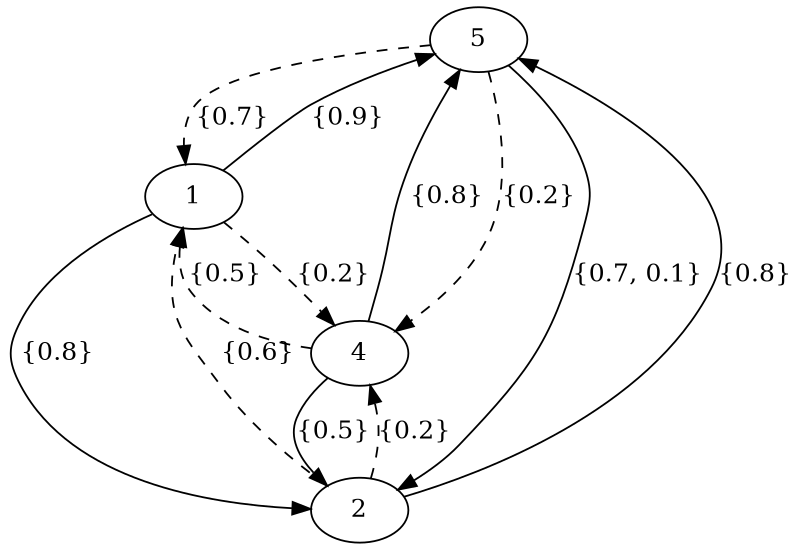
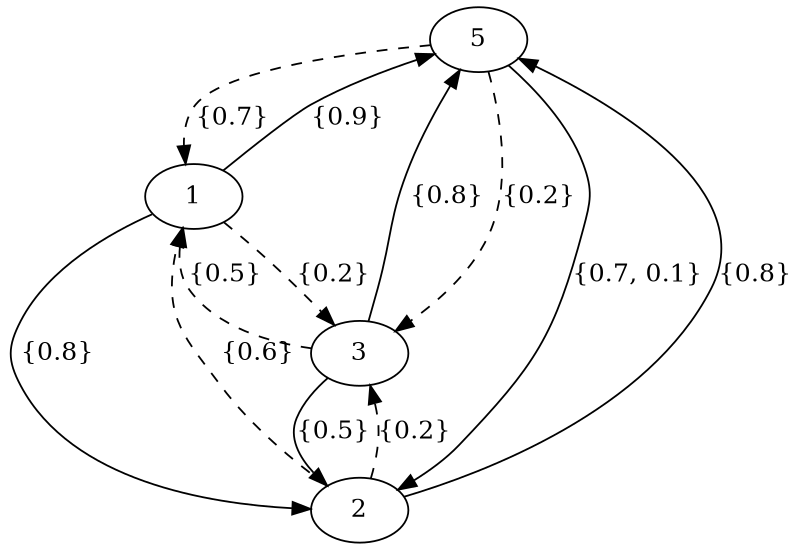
node "4": label "4" -> "3"
